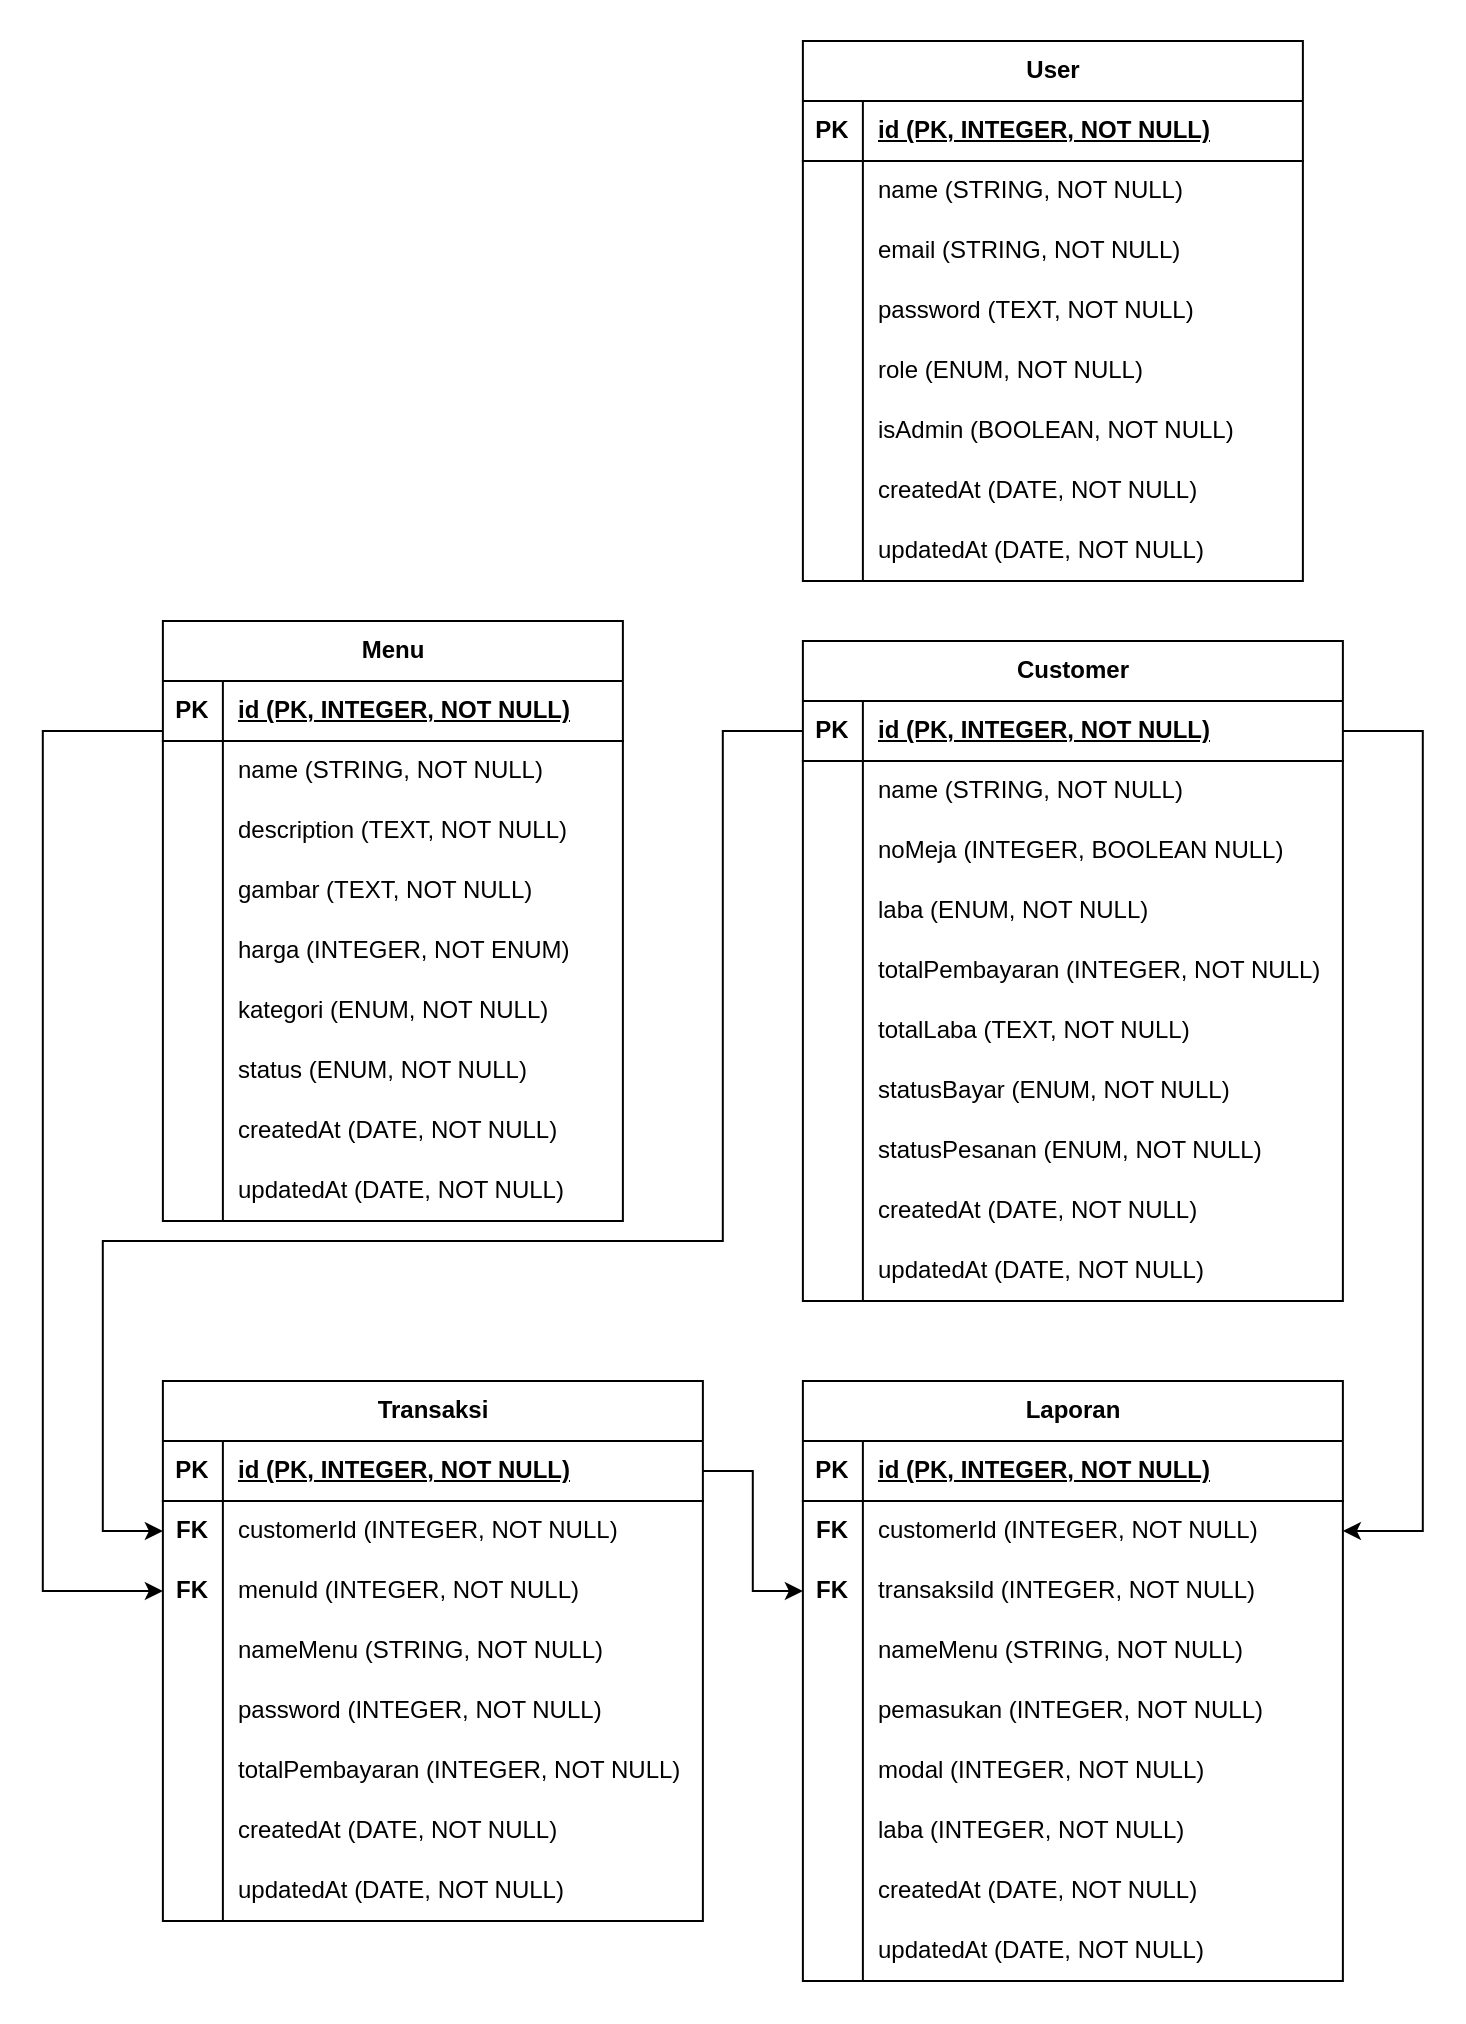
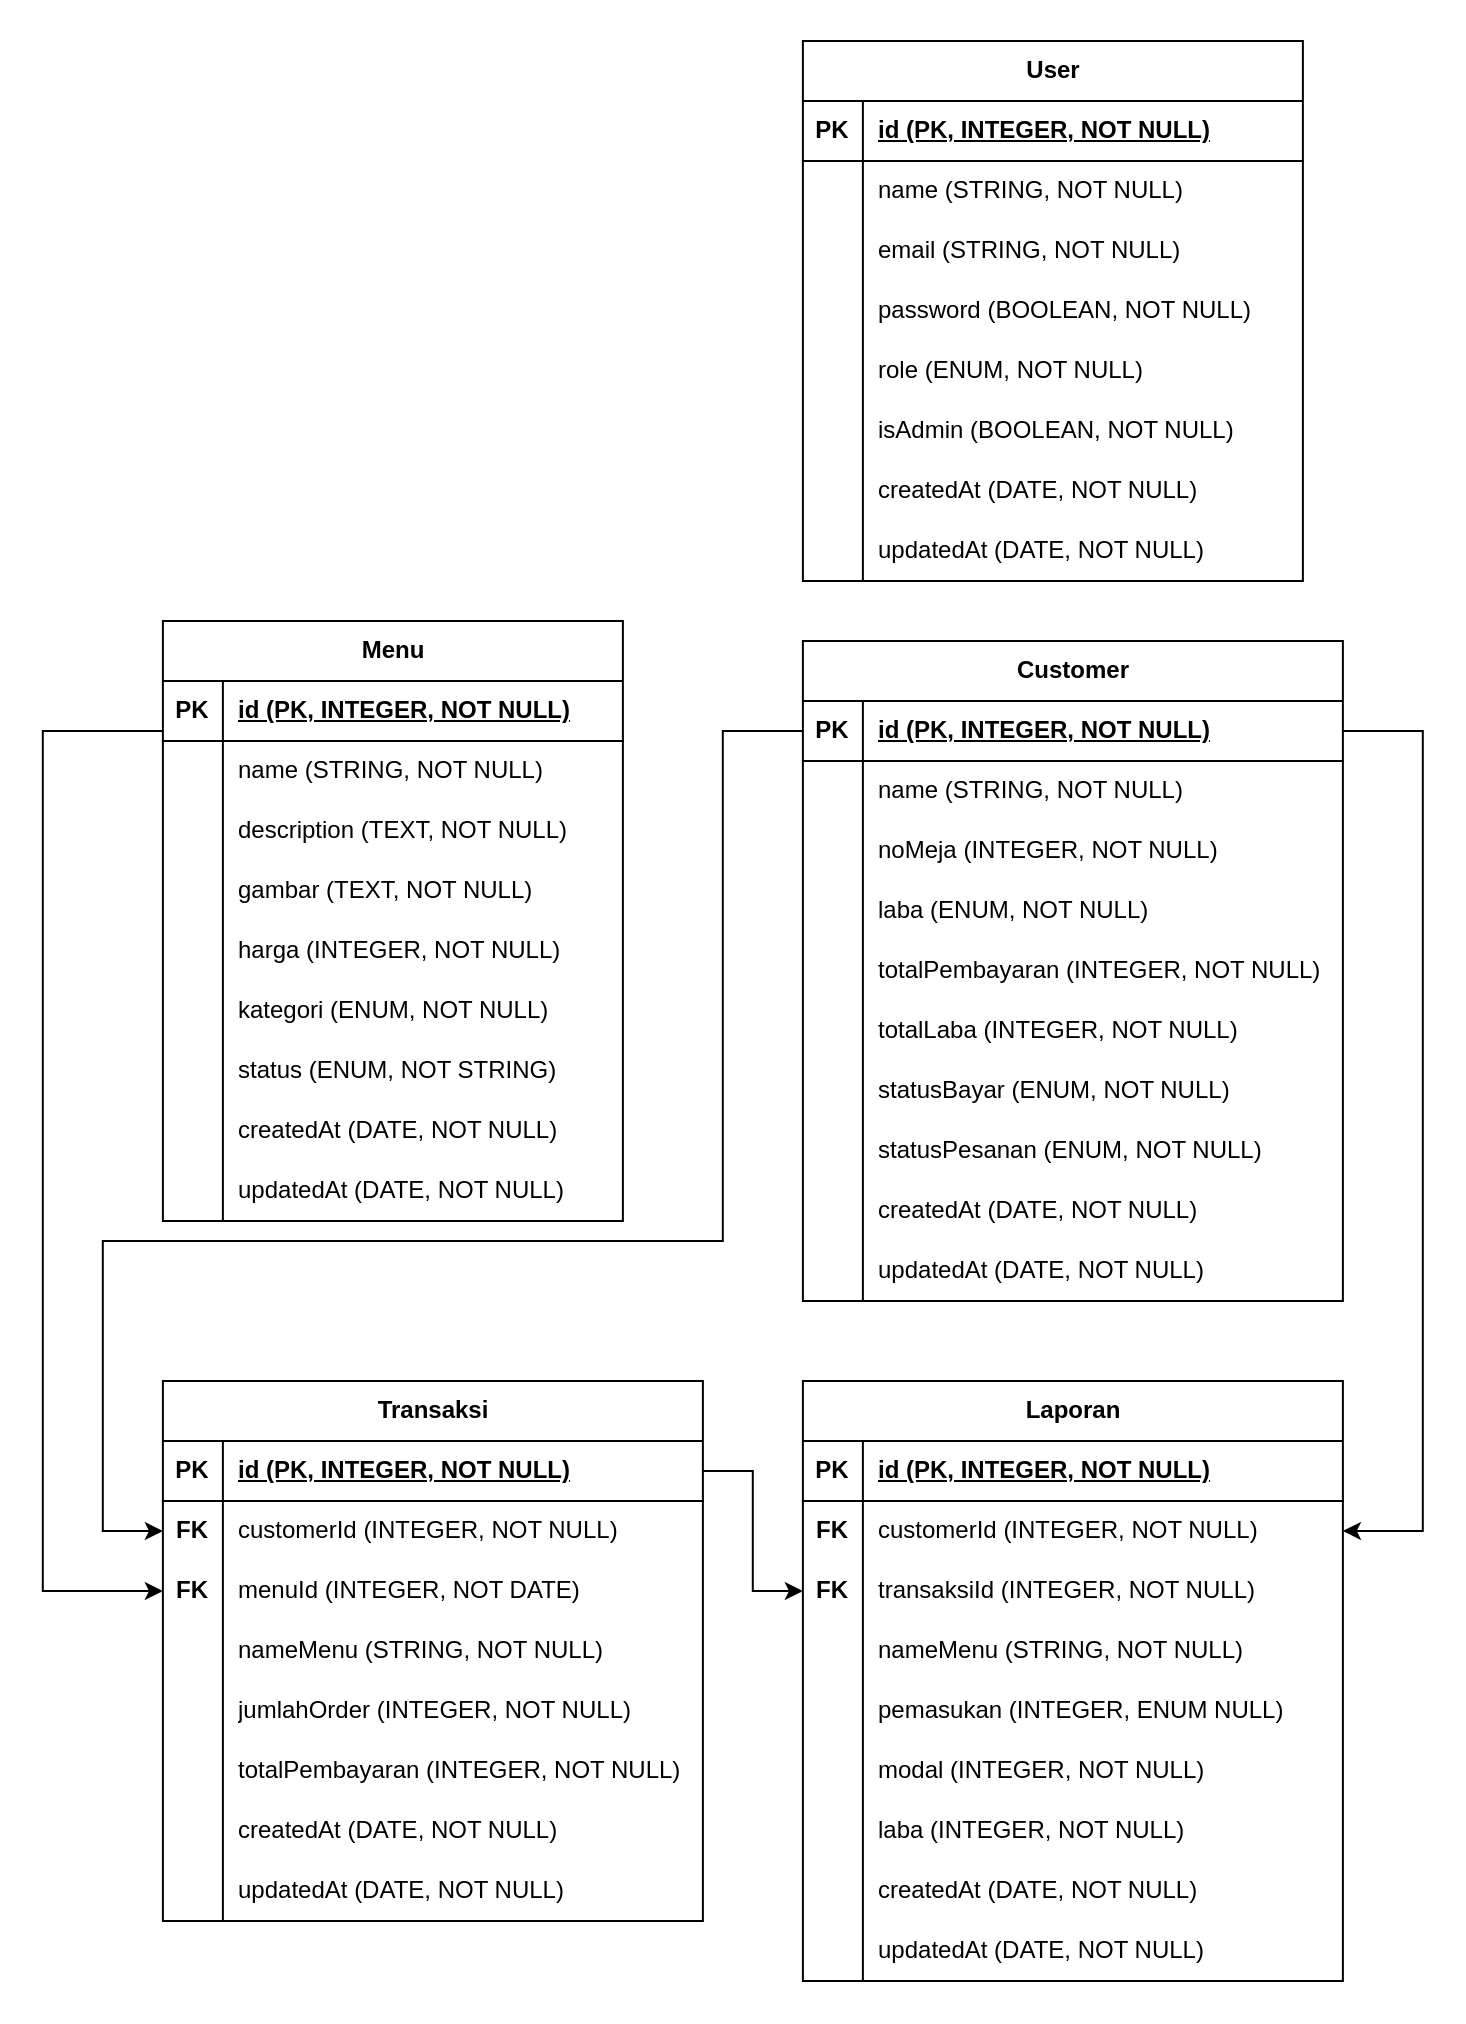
node "password (TEXT, NOT NULL)": label "password (TEXT, NOT NULL)" -> "password (BOOLEAN, NOT NULL)"
node "noMeja (INTEGER, BOOLEAN NULL)": label "noMeja (INTEGER, BOOLEAN NULL)" -> "noMeja (INTEGER, NOT NULL)"
node "harga (INTEGER, NOT ENUM)": label "harga (INTEGER, NOT ENUM)" -> "harga (INTEGER, NOT NULL)"
node "totalLaba (TEXT, NOT NULL)": label "totalLaba (TEXT, NOT NULL)" -> "totalLaba (INTEGER, NOT NULL)"
node "status (ENUM, NOT NULL)": label "status (ENUM, NOT NULL)" -> "status (ENUM, NOT STRING)"
node "menuId (INTEGER, NOT NULL)": label "menuId (INTEGER, NOT NULL)" -> "menuId (INTEGER, NOT DATE)"
node "password (INTEGER, NOT NULL)": label "password (INTEGER, NOT NULL)" -> "jumlahOrder (INTEGER, NOT NULL)"
node "pemasukan (INTEGER, NOT NULL)": label "pemasukan (INTEGER, NOT NULL)" -> "pemasukan (INTEGER, ENUM NULL)"
